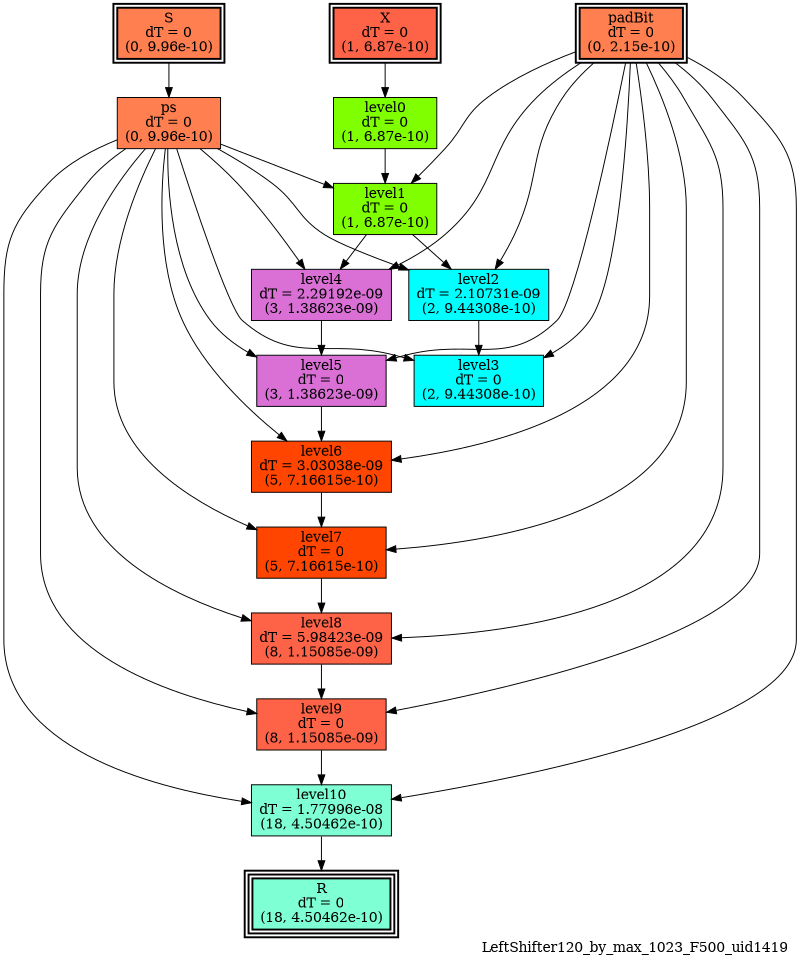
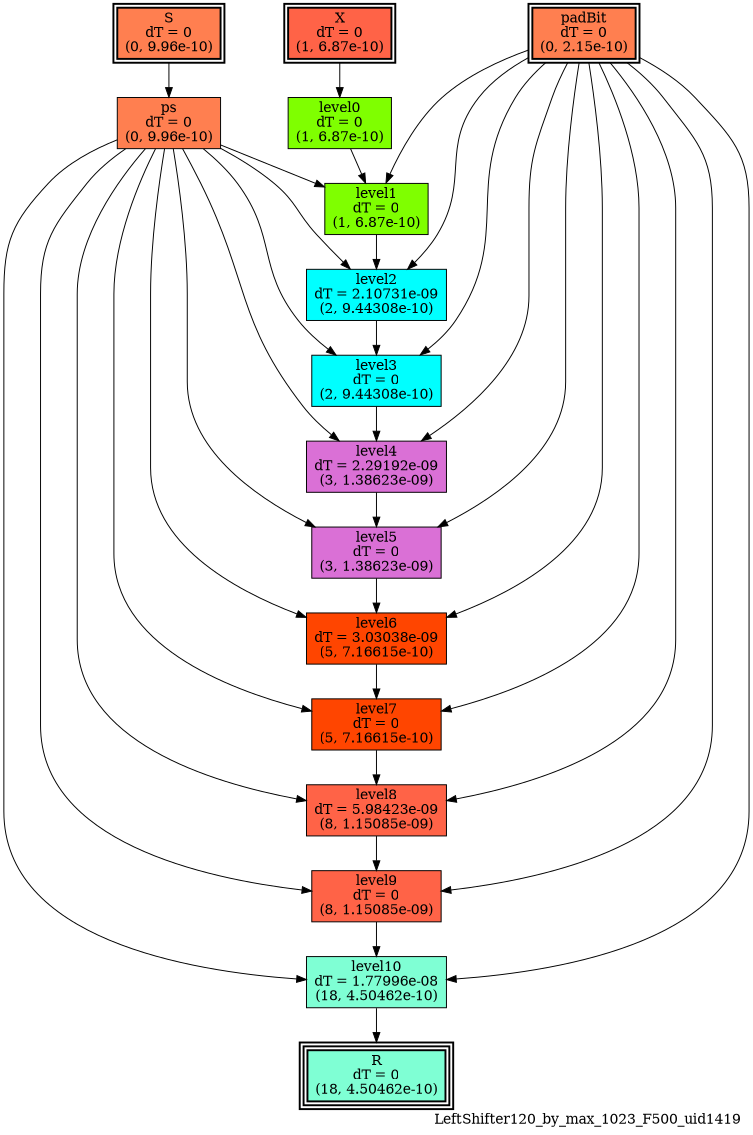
edge "level1 dT = 0 (1, 6.87e-10)" -> "level4 dT = 2.29192e-09 (3, 1.38623e-09)": now "level3 dT = 0 (2, 9.44308e-10)" -> "level4 dT = 2.29192e-09 (3, 1.38623e-09)"
